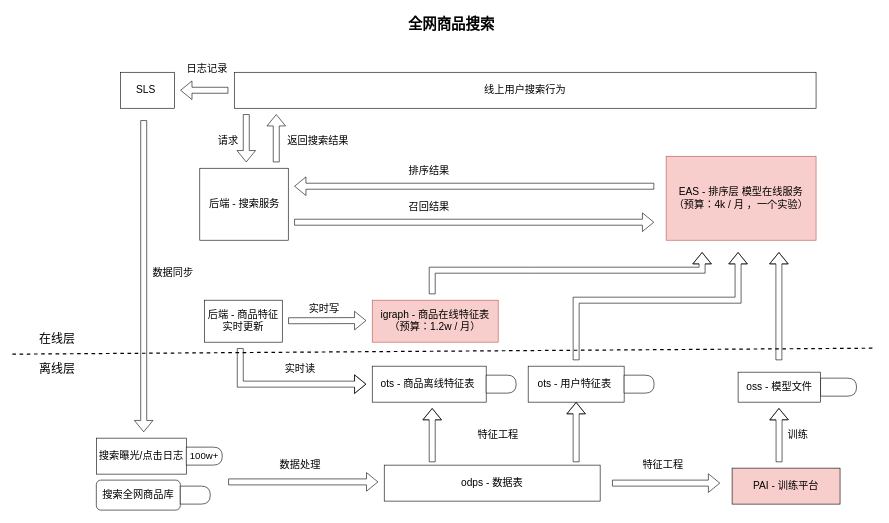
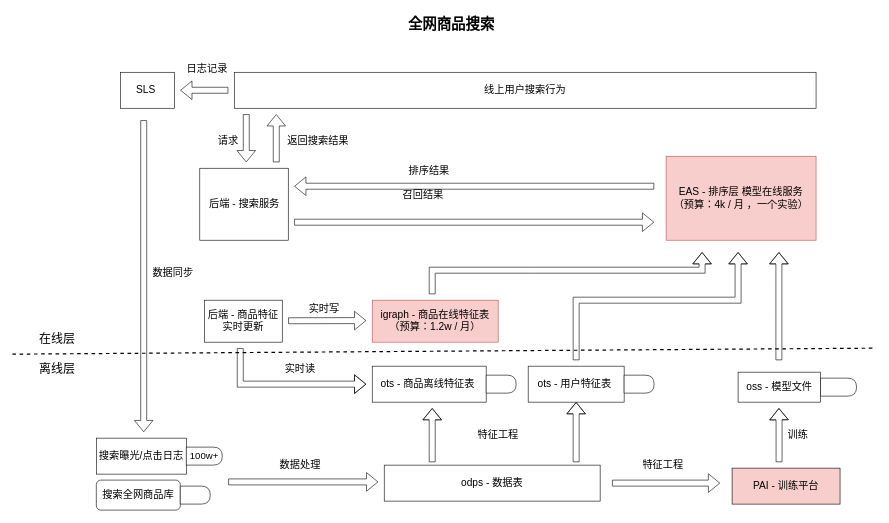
node "召回结果": moved (429, 207) -> (423, 195)
